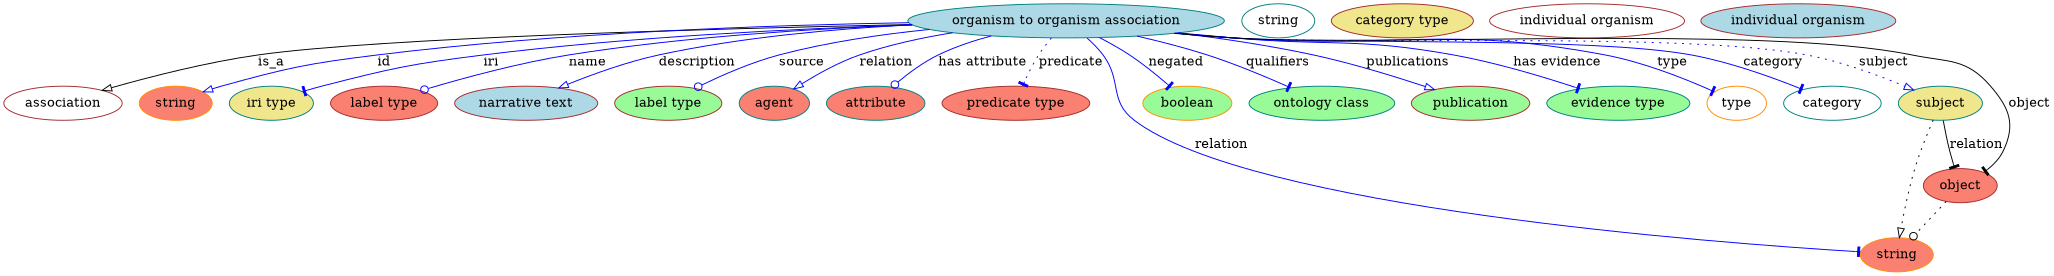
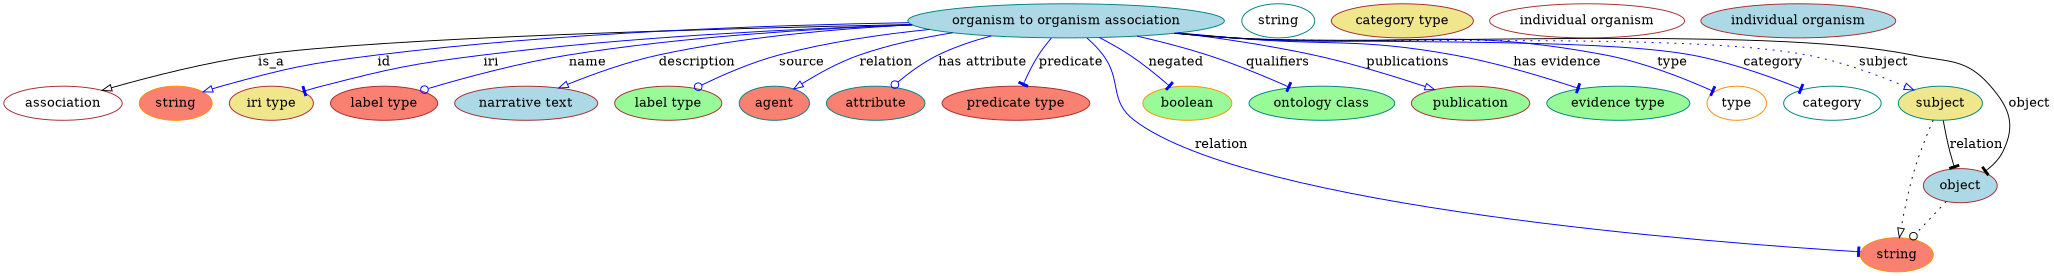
edge "organism to organism association" -> "predicate type": style dotted -> solid
node "iri type": color teal -> brown
node "object": fillcolor salmon -> lightblue
